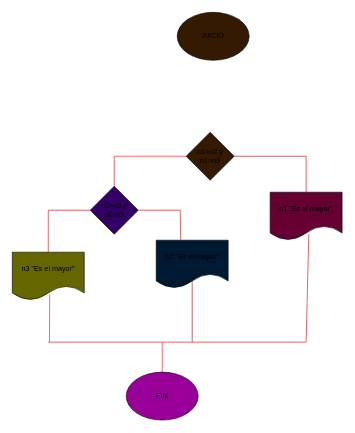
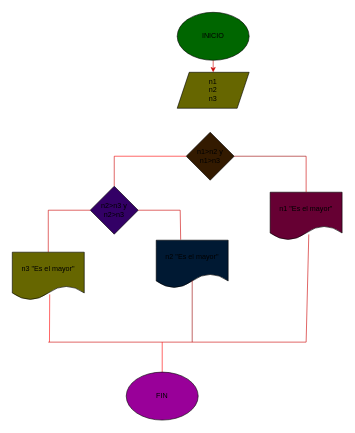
node "INICIO": fillcolor #331a00 -> #006600
edge "INICIO" -> "n1 n2 n3": added
node "n1 n2 n3": added
